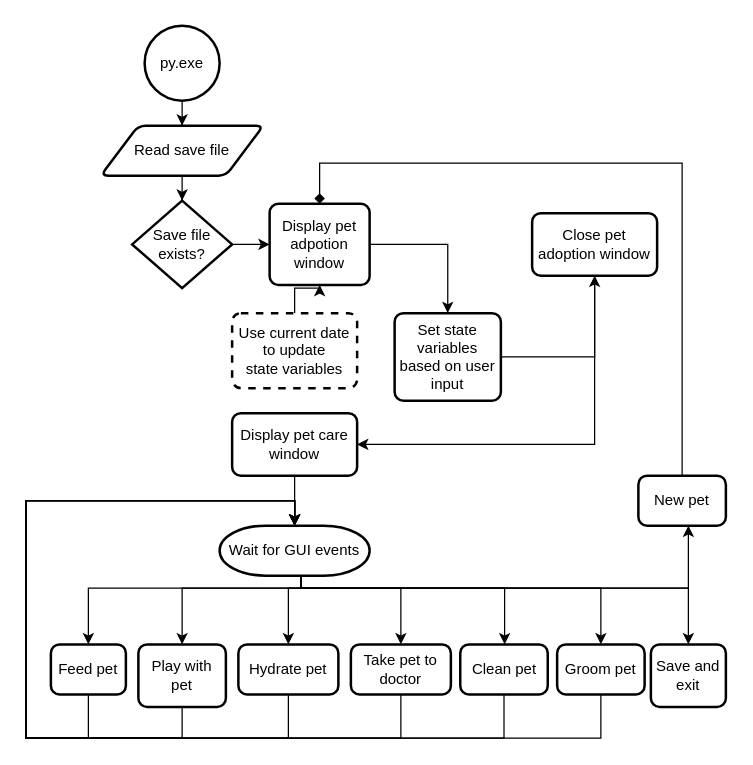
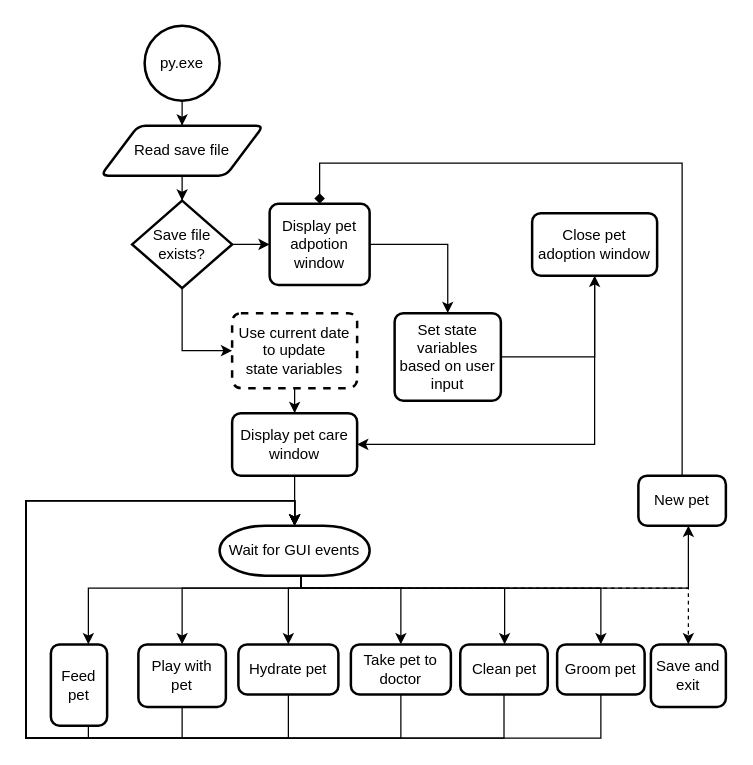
edge "Use current date to update state variables" -> "Display pet adpotion window": now "Use current date to update state variables" -> "Display pet care window"
edge "Save file exists?" -> "Use current date to update state variables": added
edge "Wait for GUI events" -> "Save and exit": style solid -> dashed
node "Feed pet": size 75x50 -> 56x81
